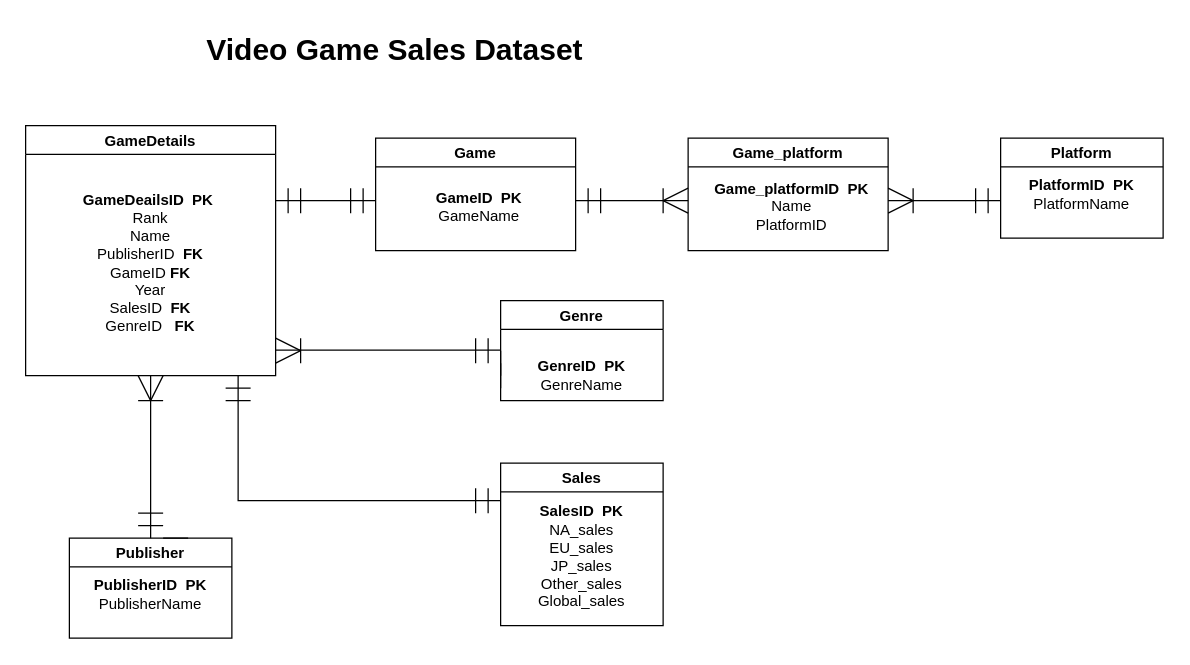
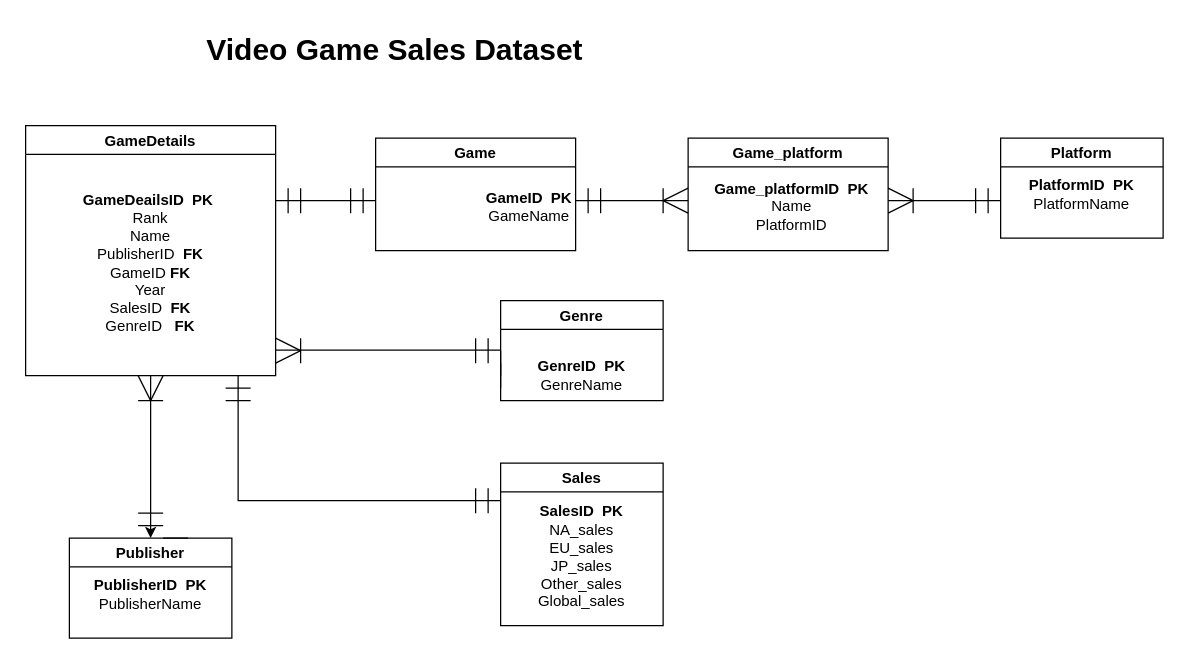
node "GameID PK GameName": moved (479, 207) -> (529, 207)
edge "GameDetails" -- "Publisher": arrowhead none -> classic
